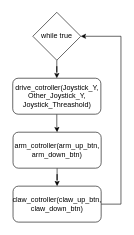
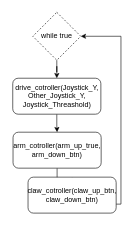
node "while true": style solid -> dashed
node "arm_cotroller(arm_up_btn, arm_down_btn)": label "arm_cotroller(arm_up_btn, arm_down_btn)" -> "arm_cotroller(arm_up_true, arm_down_btn)"
node "claw_cotroller(claw_up_btn, claw_down_btn)": moved (57, 204) -> (72, 195)
